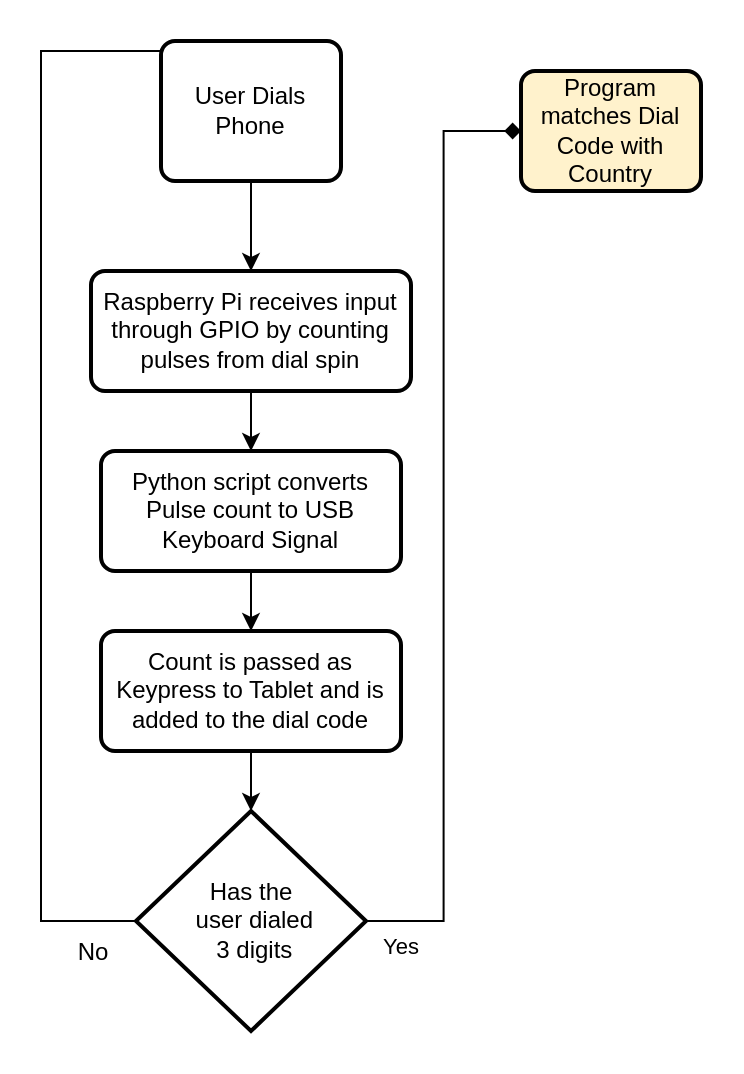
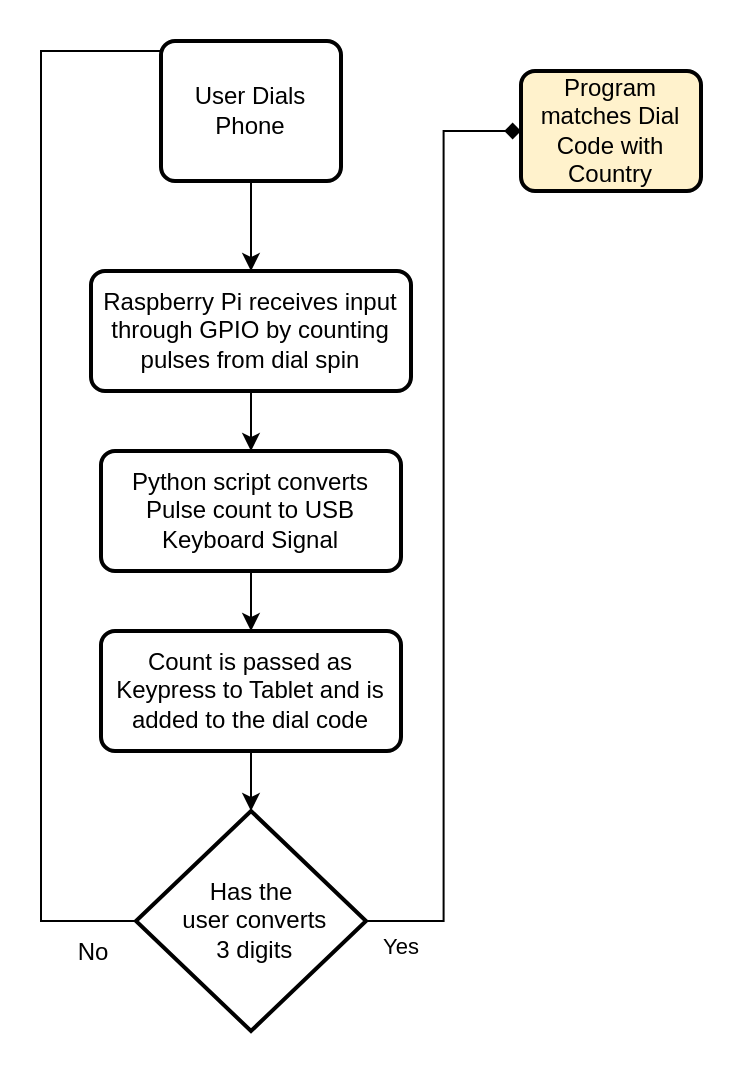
node "Has the user dialed 3 digits": label "Has the user dialed 3 digits" -> "Has the user converts 3 digits"
